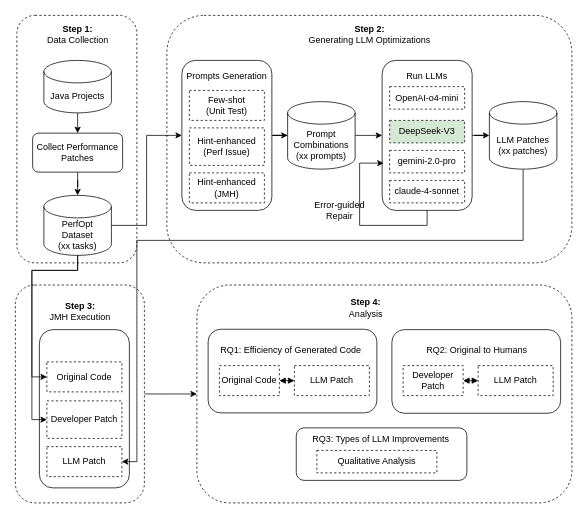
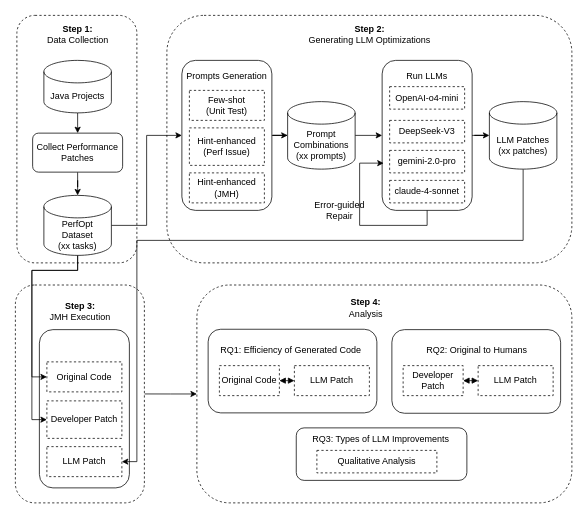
node "DeepSeek-V3": fillcolor #d5e8d4 -> #ffffff
